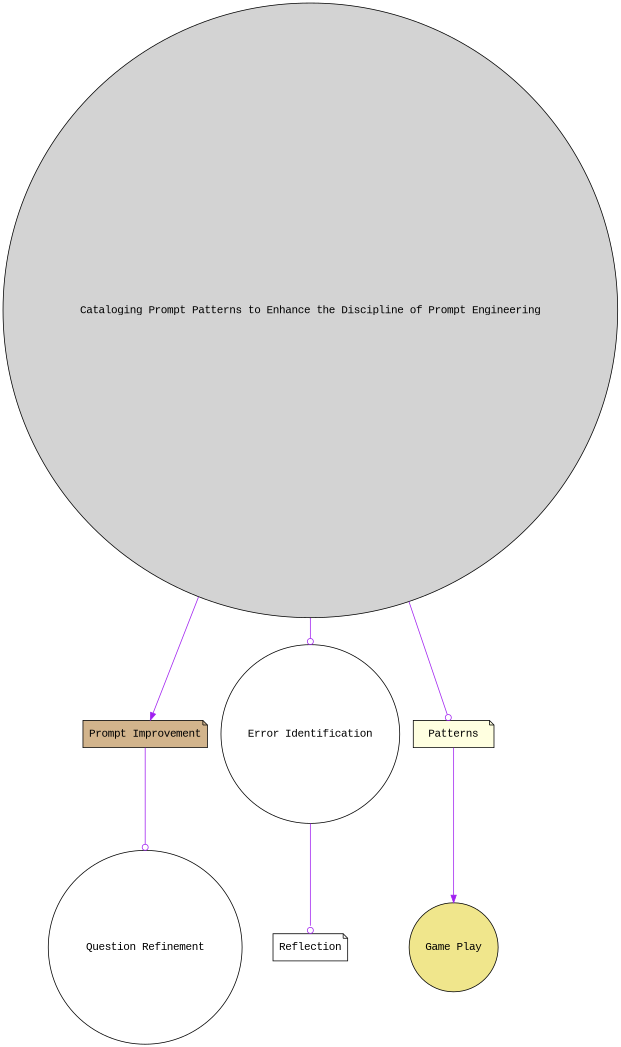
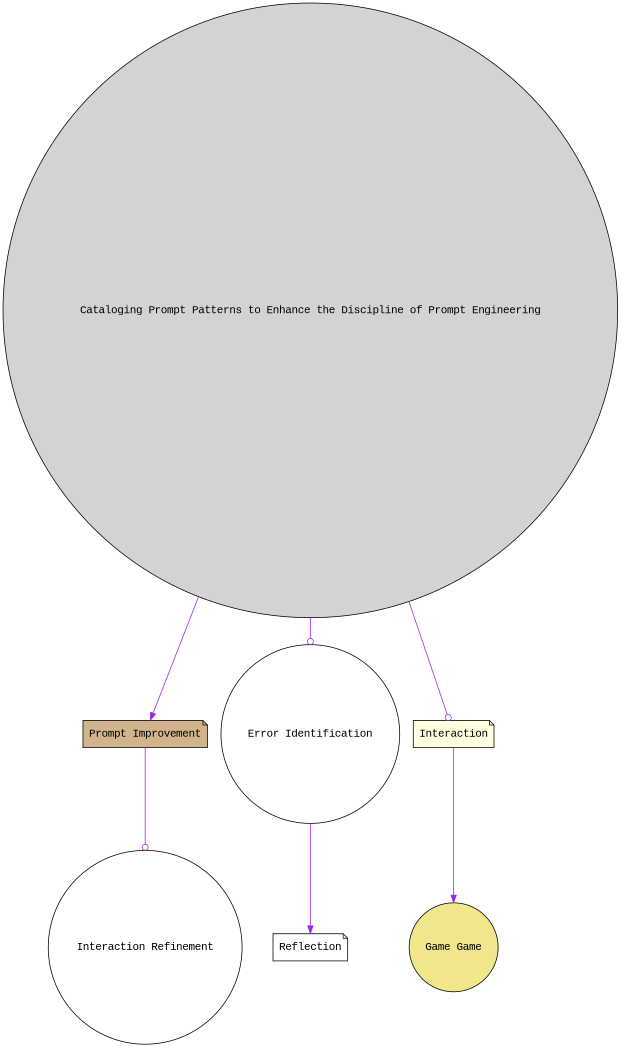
node "Patterns": label "Patterns" -> "Interaction"
edge "Error Identification" -> "Reflection": arrowhead odot -> normal
node "Question Refinement": label "Question Refinement" -> "Interaction Refinement"
node "Game Play": label "Game Play" -> "Game Game"
